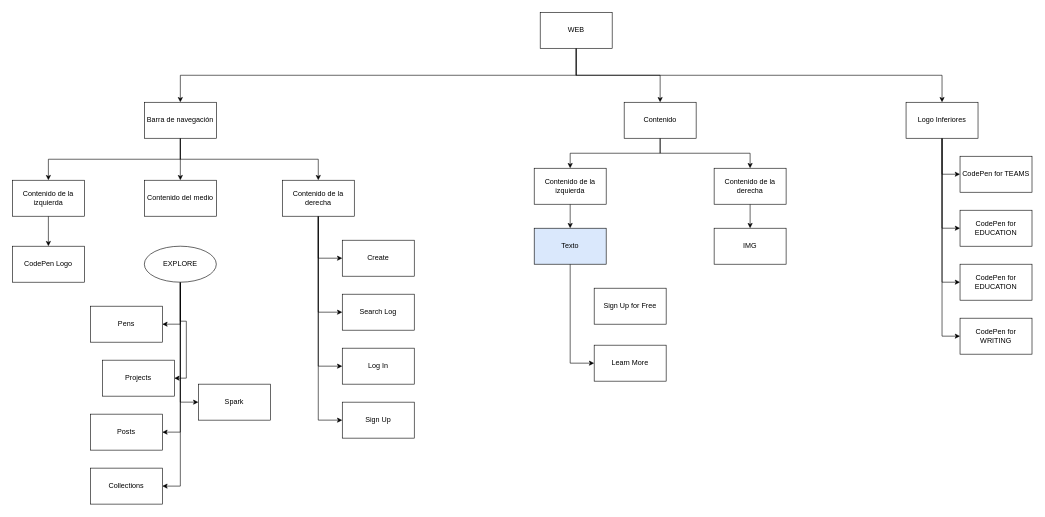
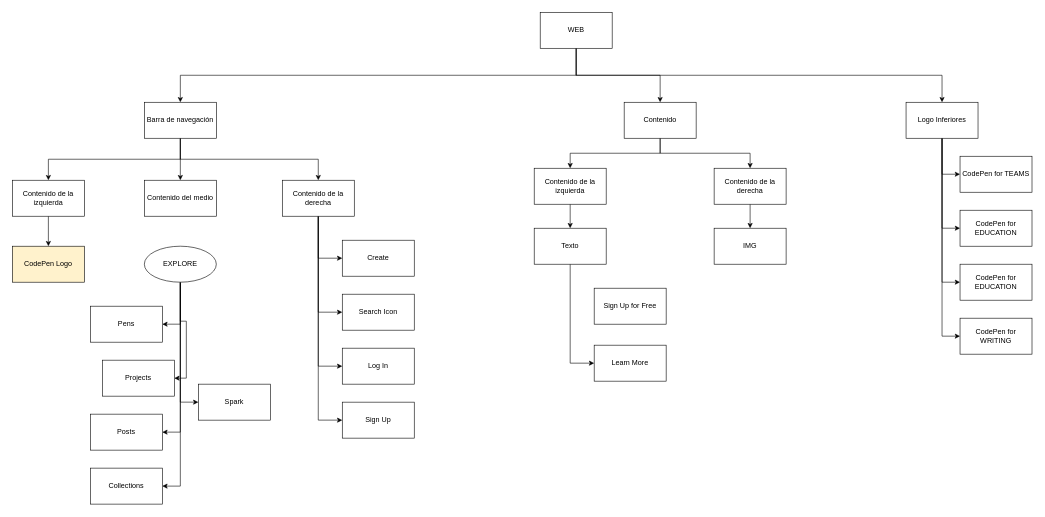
node "Texto": fillcolor #dae8fc -> #ffffff
node "CodePen Logo": fillcolor #ffffff -> #fff2cc
node "Search Log": label "Search Log" -> "Search Icon"
